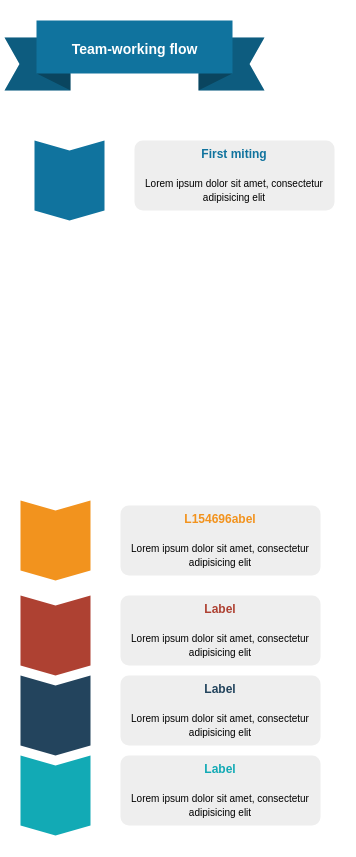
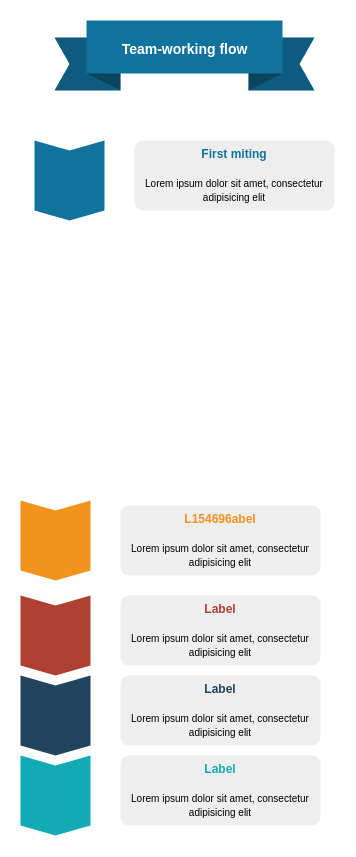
node "Team-working flow": moved (135, 56) -> (185, 56)
